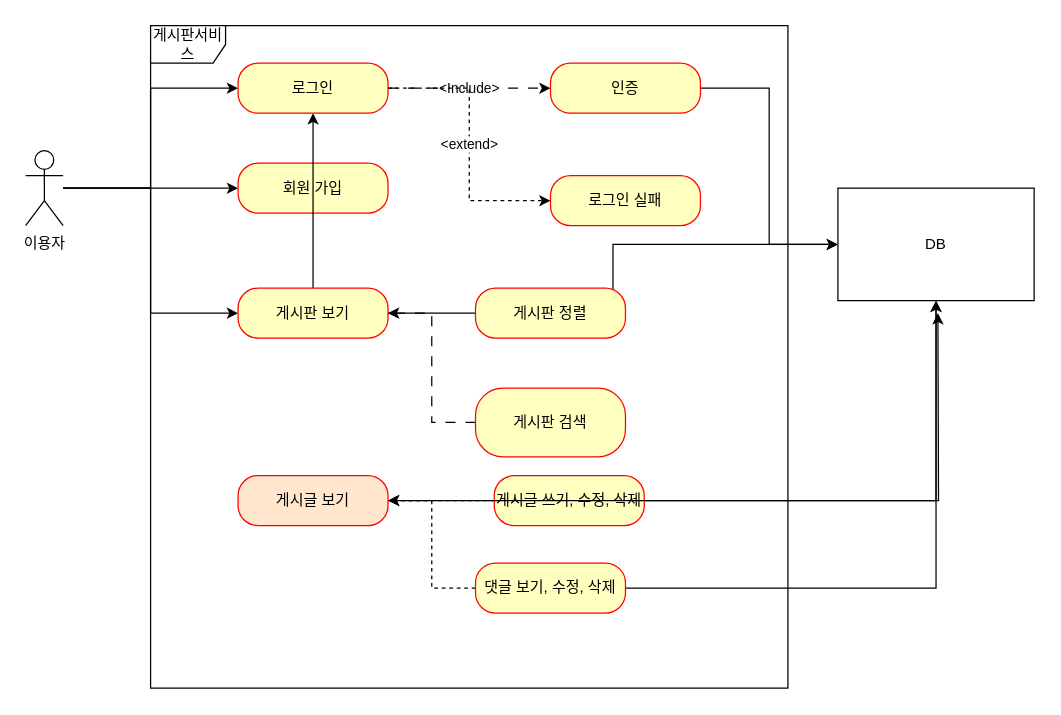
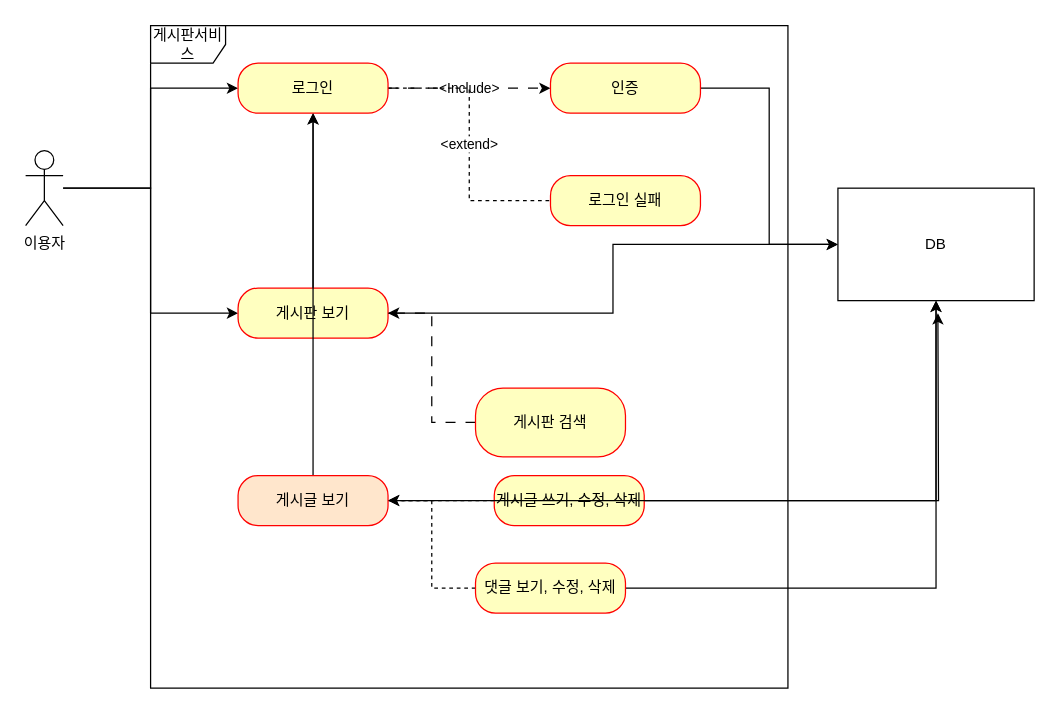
edge "이용자" -> "회원 가입": removed
node "회원 가입": removed
edge "로그인" -> "로그인 실패": arrowhead classic -> none
node "게시판 정렬": removed
edge "게시글 보기" -> "로그인": added
